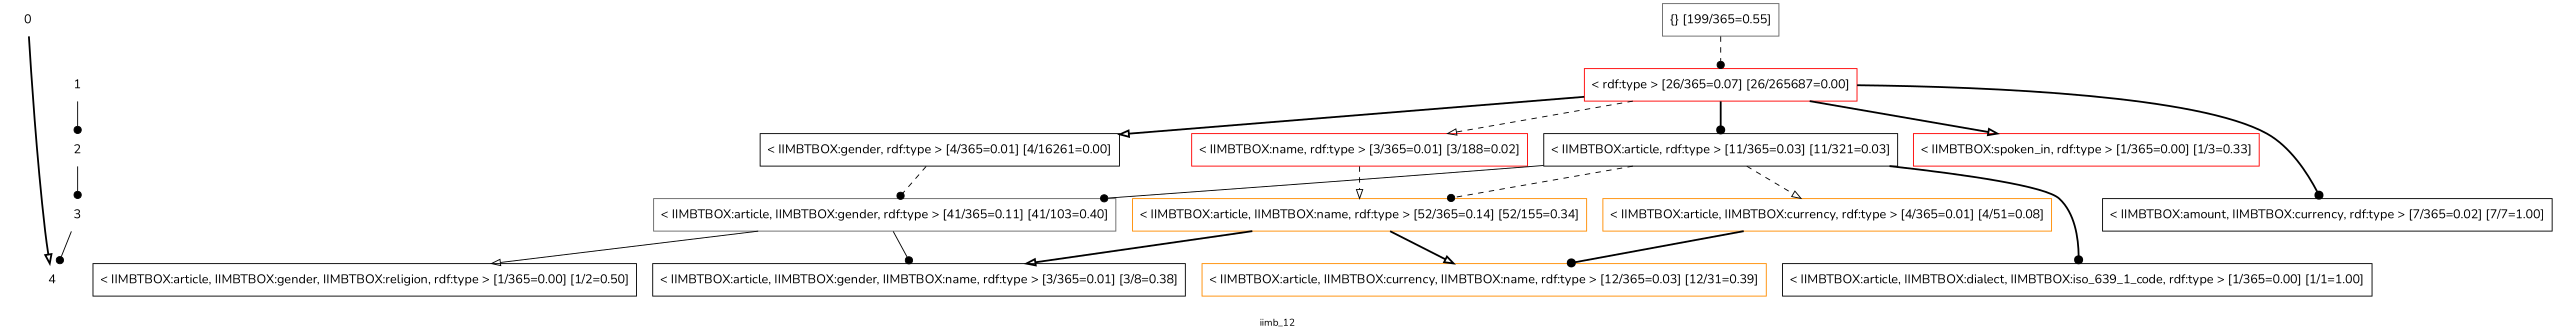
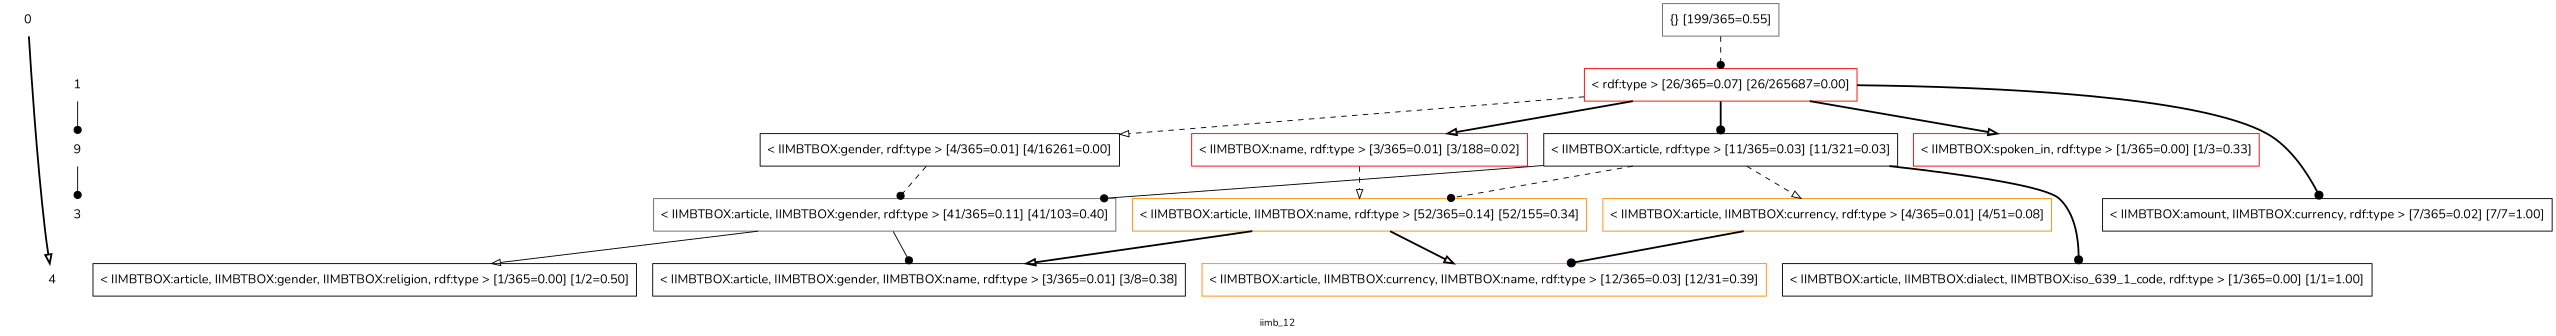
edge "< rdf:type > [26/365=0.07] [26/265687=0.00]" -> "< IIMBTBOX:gender, rdf:type > [4/365=0.01] [4/16261=0.00]": style bold -> dashed
edge "< rdf:type > [26/365=0.07] [26/265687=0.00]" -> "< IIMBTBOX:name, rdf:type > [3/365=0.01] [3/188=0.02]": style dashed -> bold
node "2": label "2" -> "9"
edge "3" -> "4": removed
